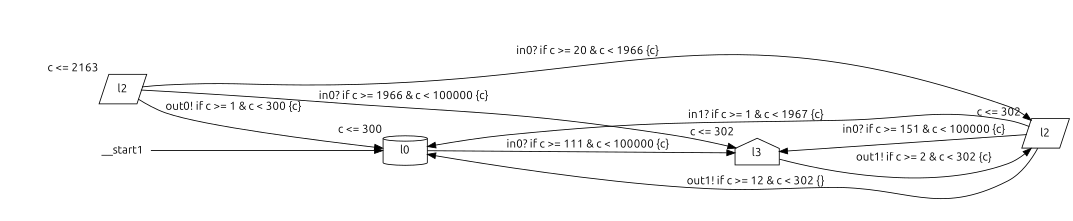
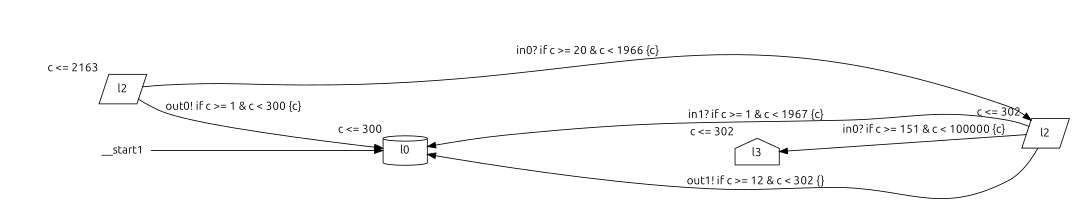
edge "l2 c <= 2163" -> "l3 c <= 302": removed, label "in0? if c >= 1966 & c < 100000 {c}"
edge "l0 c <= 300" -> "l3 c <= 302": removed, label "in0? if c >= 111 & c < 100000 {c}"
edge "l3 c <= 302" -> "l2 c <= 302": removed, label "out1! if c >= 2 & c < 302 {c}"
